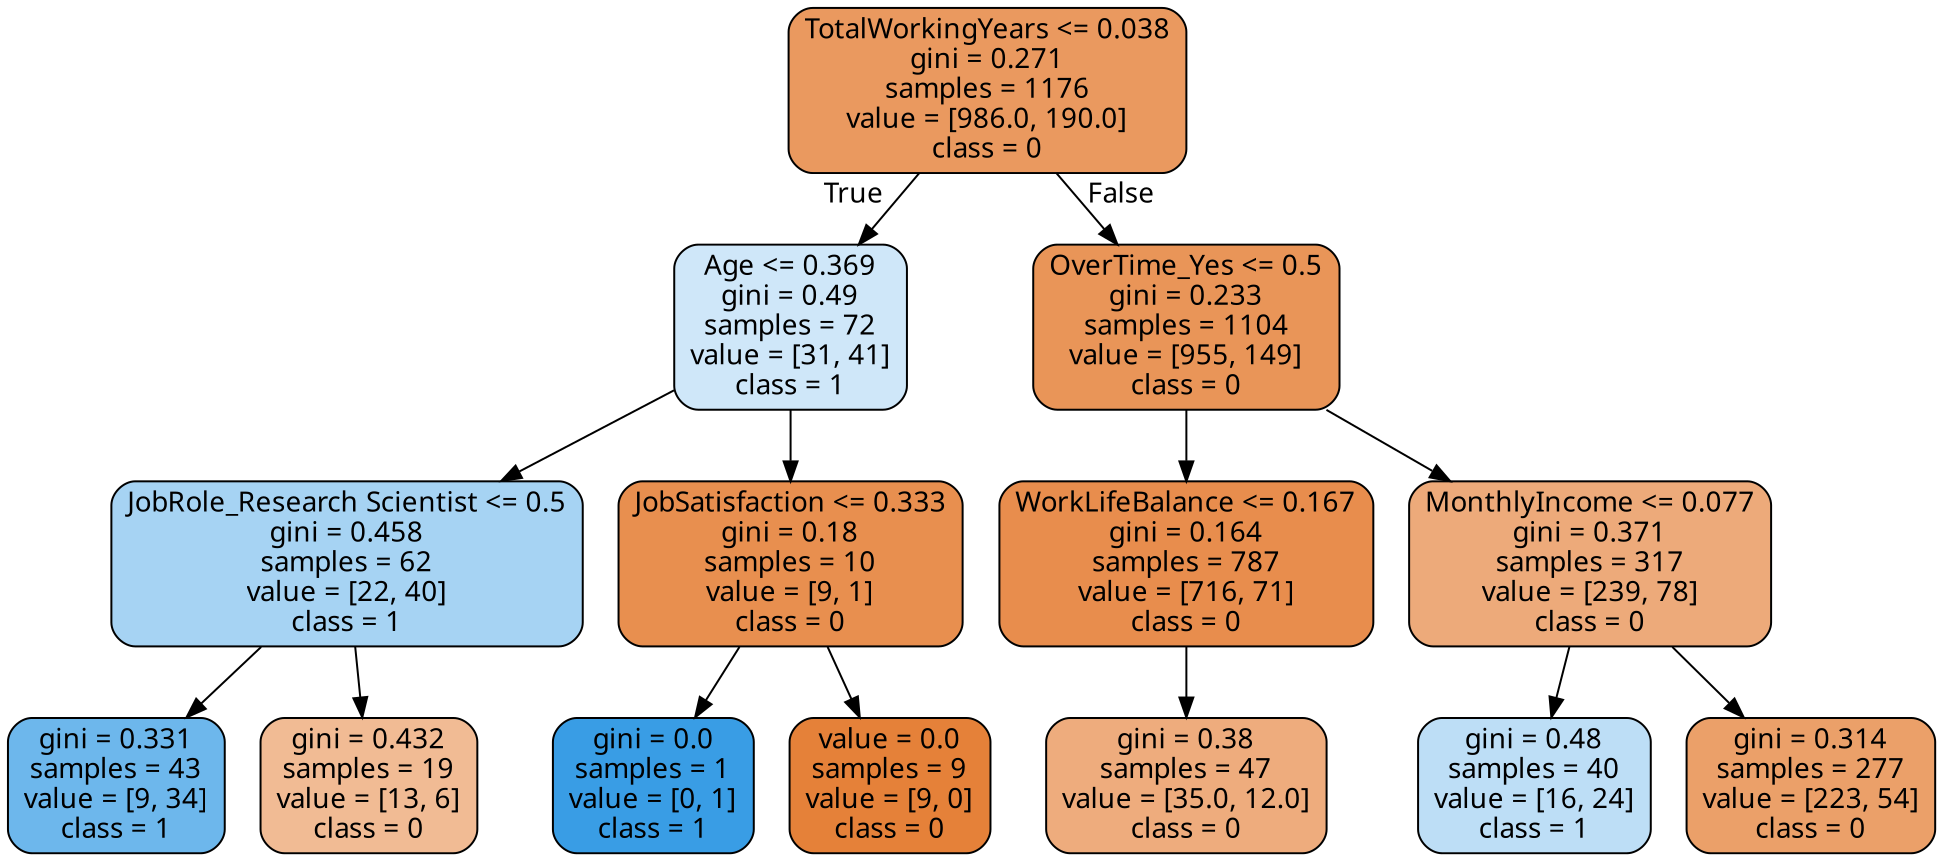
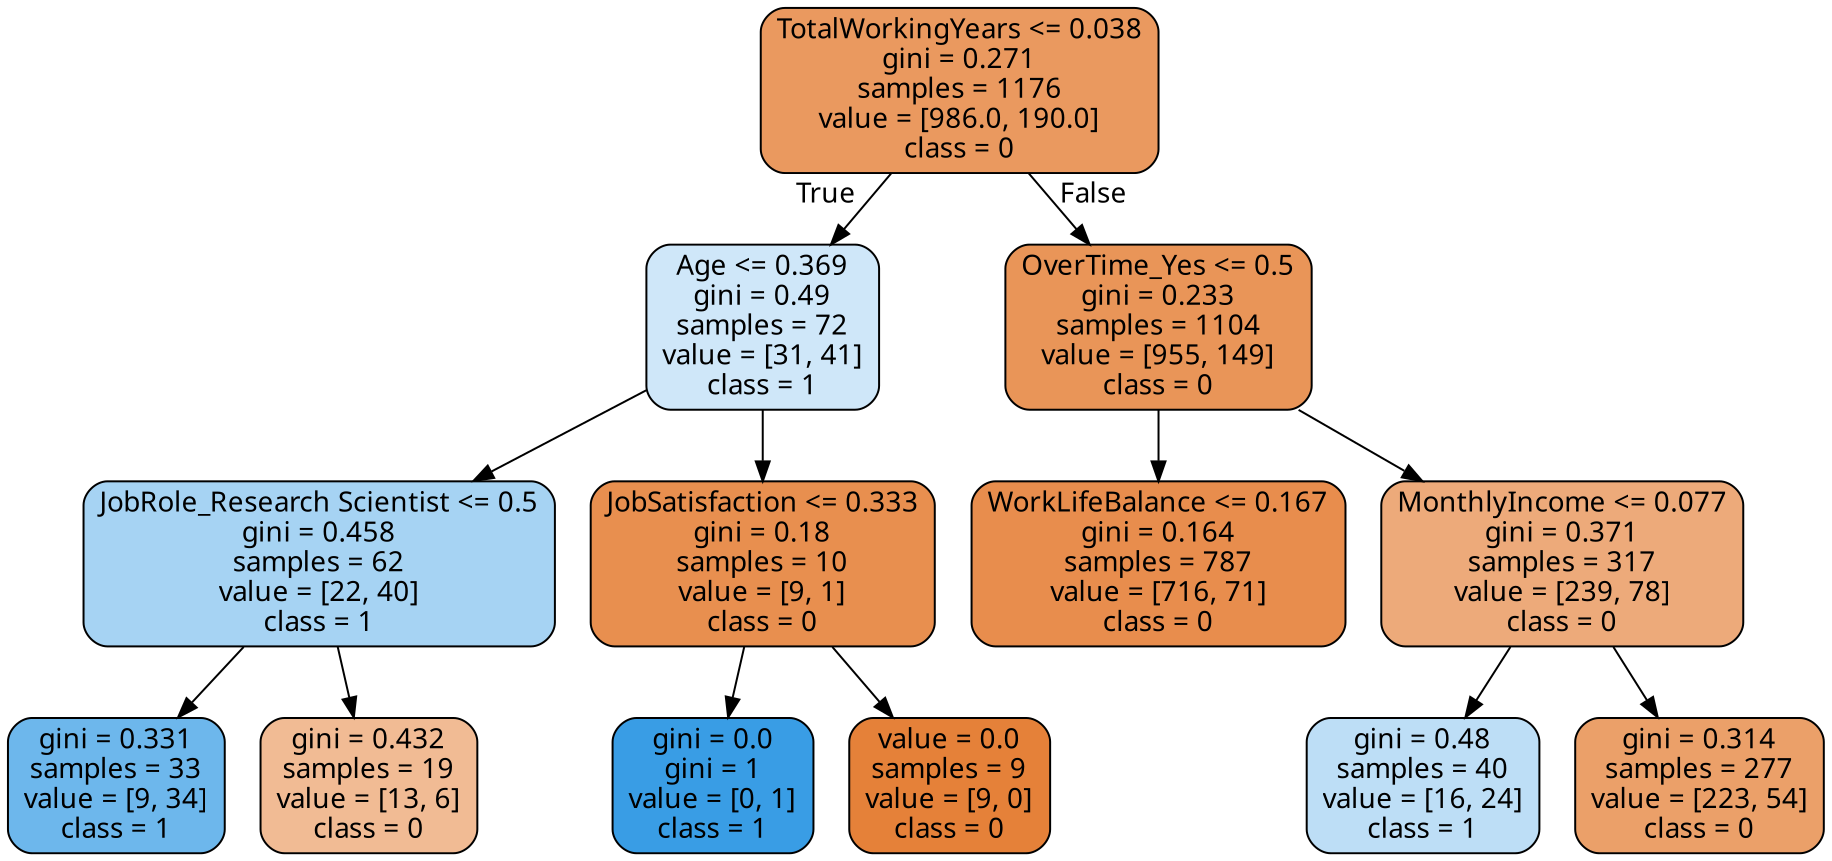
node "gini = 0.331 samples = 43 value = [9, 34] class = 1": label "gini = 0.331 samples = 43 value = [9, 34] class = 1" -> "gini = 0.331 samples = 33 value = [9, 34] class = 1"
node "gini = 0.0 samples = 1 value = [0, 1] class = 1": label "gini = 0.0 samples = 1 value = [0, 1] class = 1" -> "gini = 0.0 gini = 1 value = [0, 1] class = 1"
node "gini = 0.38 samples = 47 value = [35.0, 12.0] class = 0": removed
